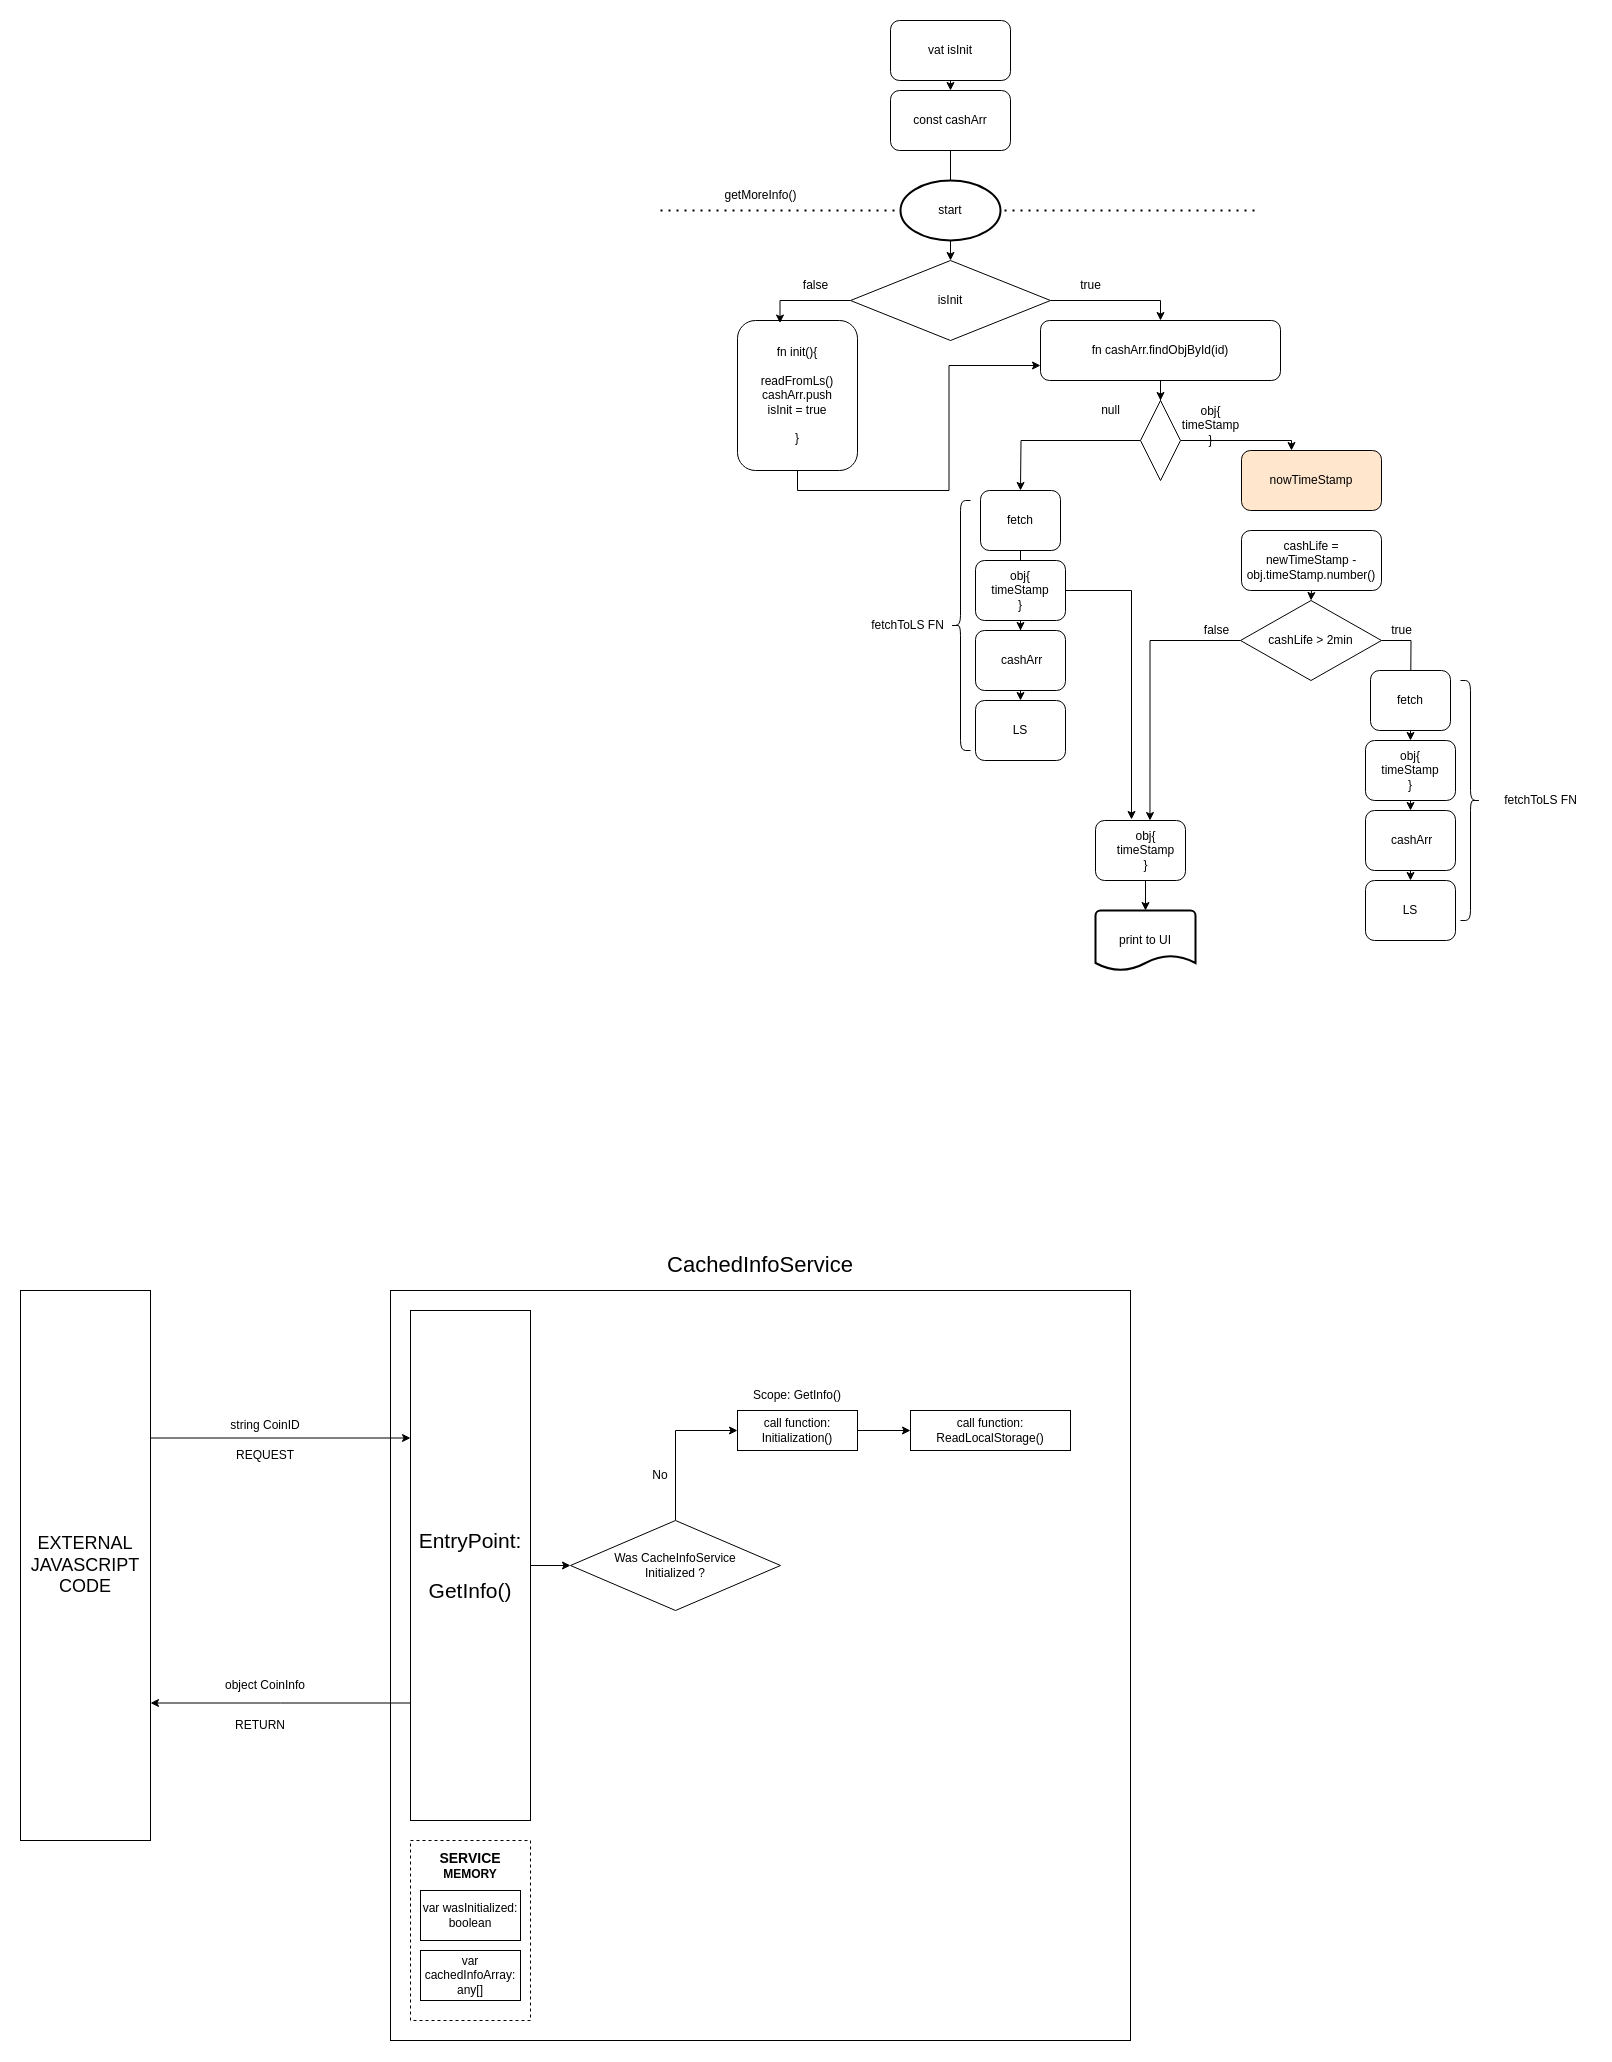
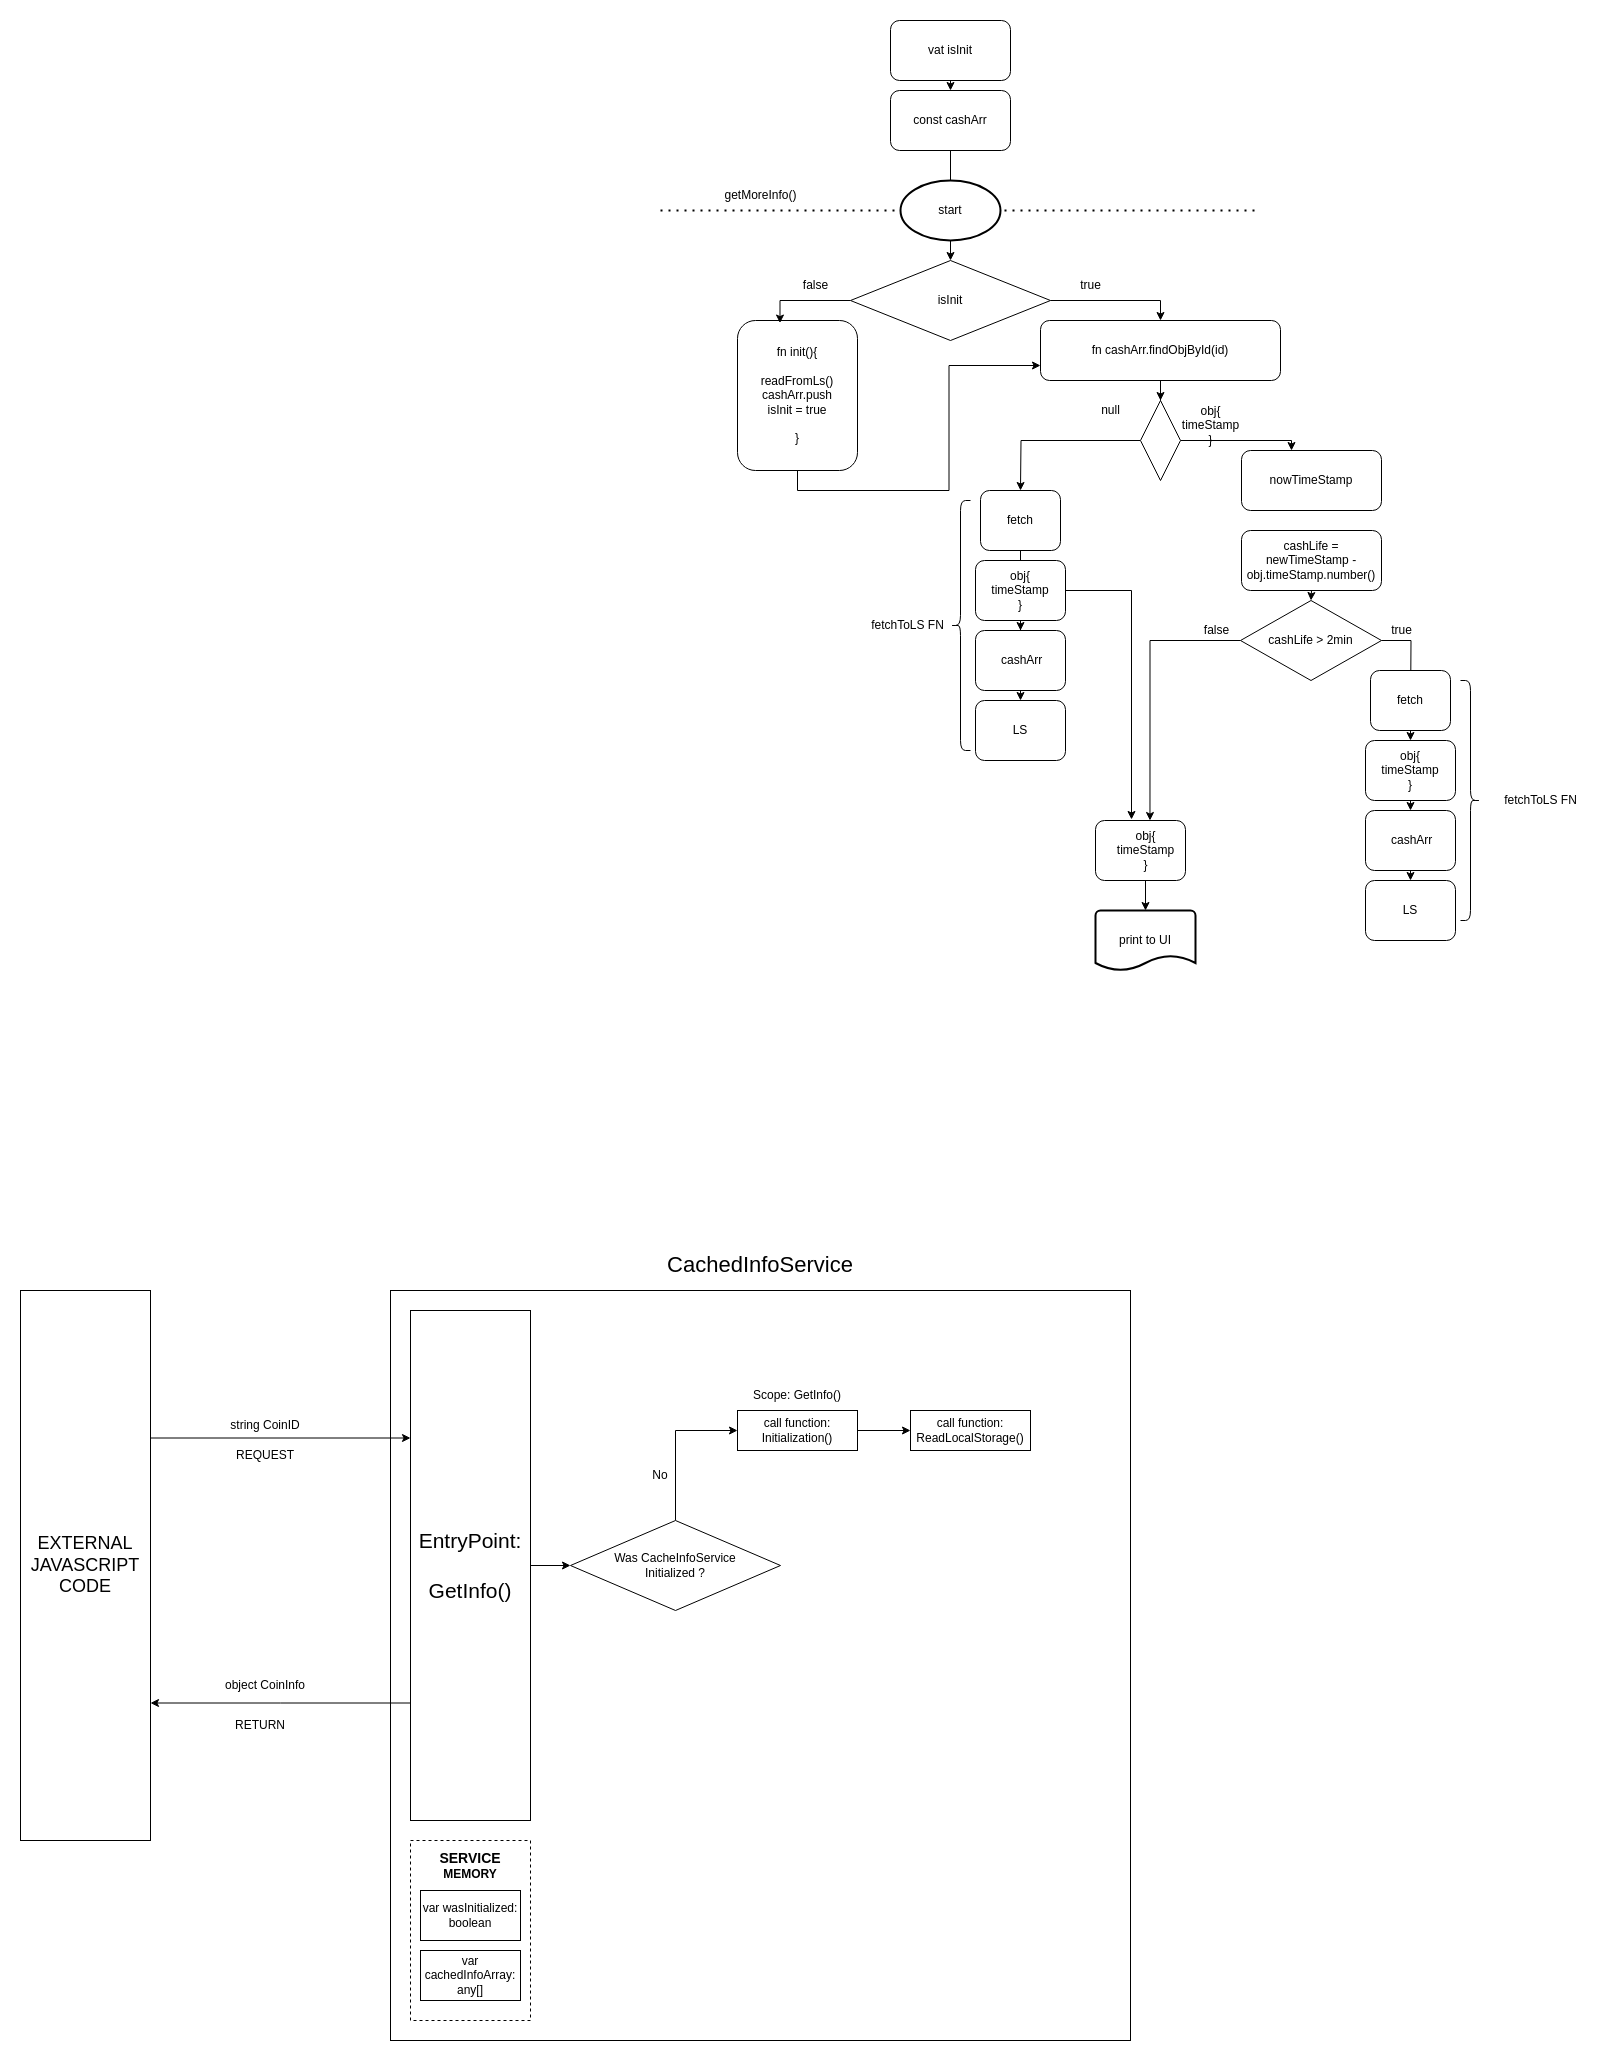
node "nowTimeStamp": fillcolor #ffe6cc -> #ffffff
node "call function: ReadLocalStorage()": size 160x40 -> 120x40
